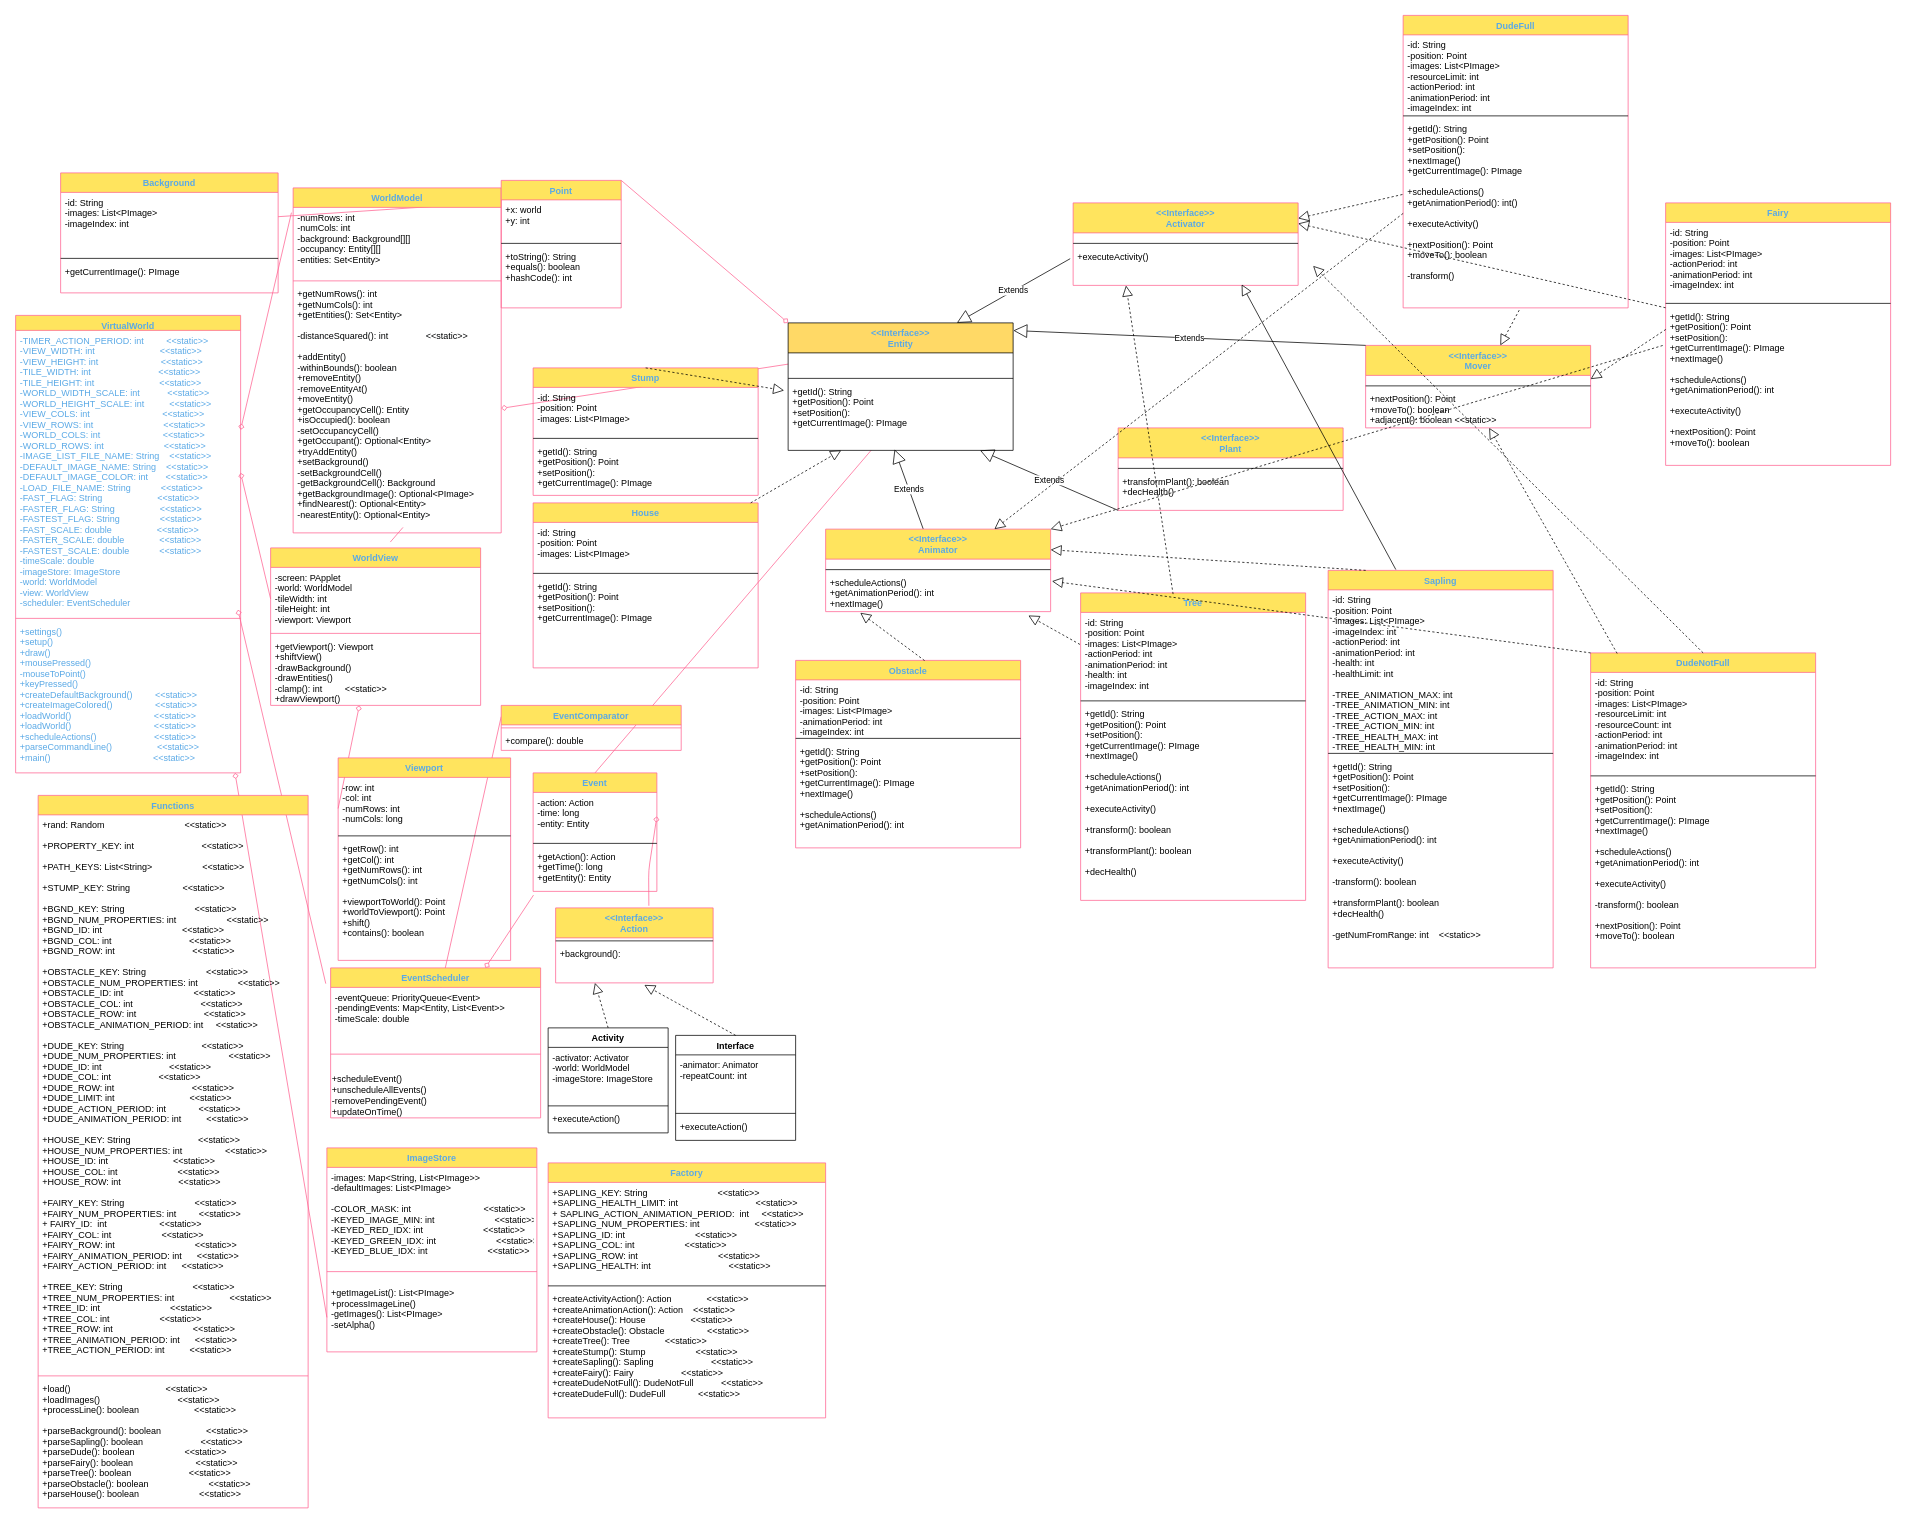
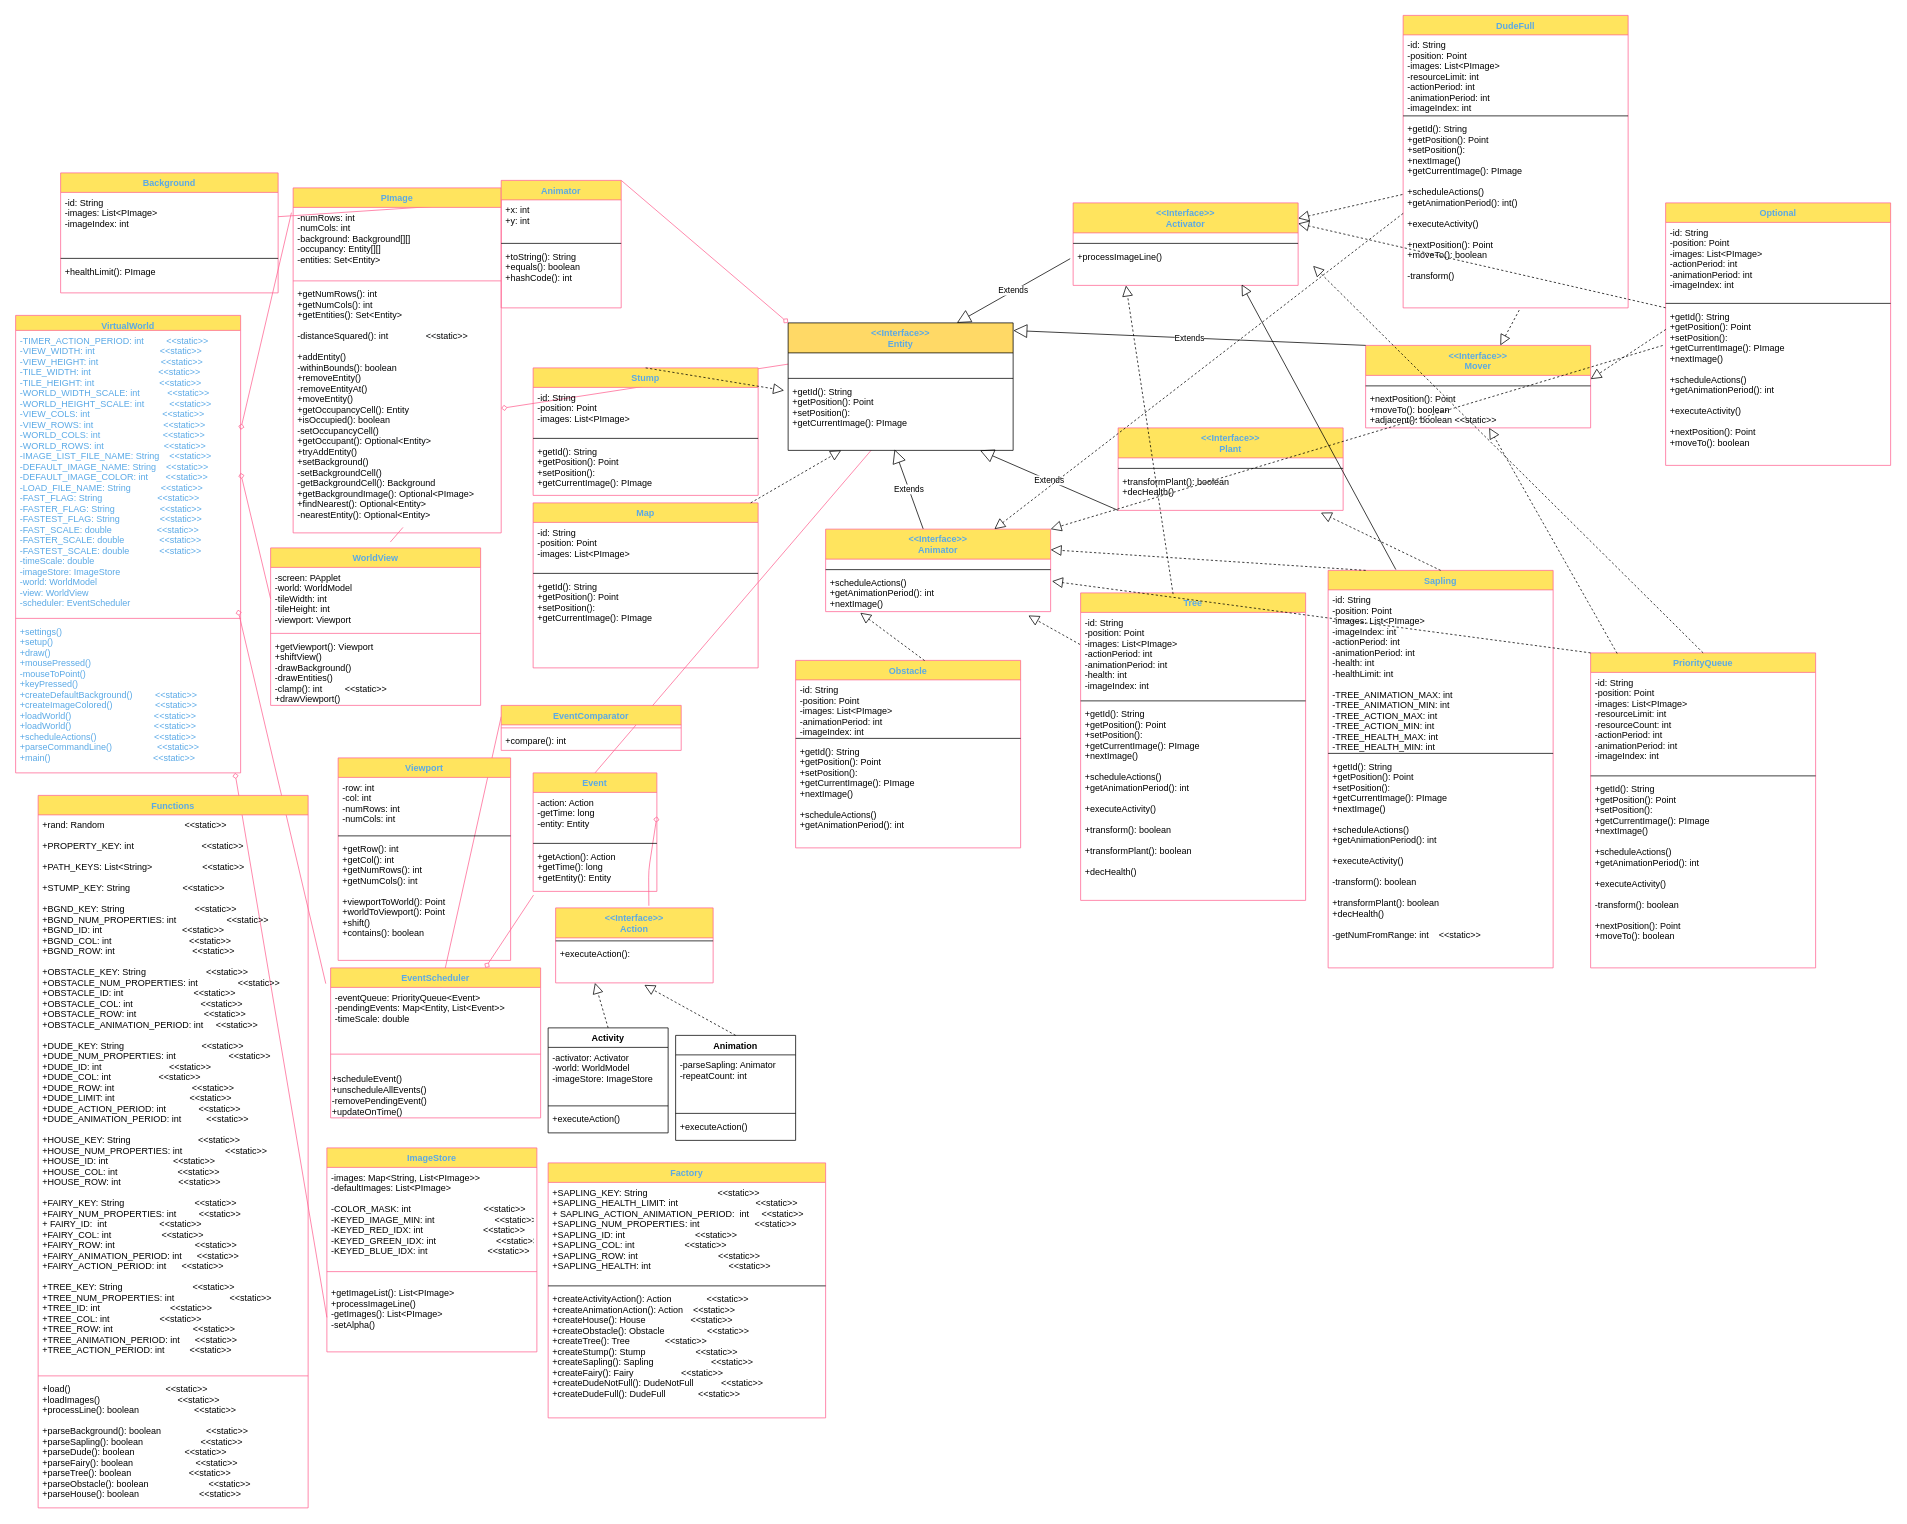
node "Point": label "Point" -> "Animator"
node "WorldModel": label "WorldModel" -> "PImage"
node "+x: world +y: int": label "+x: world +y: int" -> "+x: int +y: int"
node "Fairy": label "Fairy" -> "Optional"
node "+executeActivity()": label "+executeActivity()" -> "+processImageLine()"
node "+getCurrentImage(): PImage": label "+getCurrentImage(): PImage" -> "+healthLimit(): PImage"
node "House": label "House" -> "Map"
edge "Sapling" -> "+transformPlant(): boolean +decHealth()": added
node "DudeNotFull": label "DudeNotFull" -> "PriorityQueue"
edge "Viewport" -> "WorldView": removed
node "+compare(): double": label "+compare(): double" -> "+compare(): int"
node "-row: int -col: int -numRows: int -numCols: long": label "-row: int -col: int -numRows: int -numCols: long" -> "-row: int -col: int -numRows: int -numCols: int"
node "-action: Action -time: long -entity: Entity": label "-action: Action -time: long -entity: Entity" -> "-action: Action -getTime: long -entity: Entity"
node "+background():": label "+background():" -> "+executeAction():"
node "Interface": label "Interface" -> "Animation"
node "-animator: Animator -repeatCount: int": label "-animator: Animator -repeatCount: int" -> "-parseSapling: Animator -repeatCount: int"
